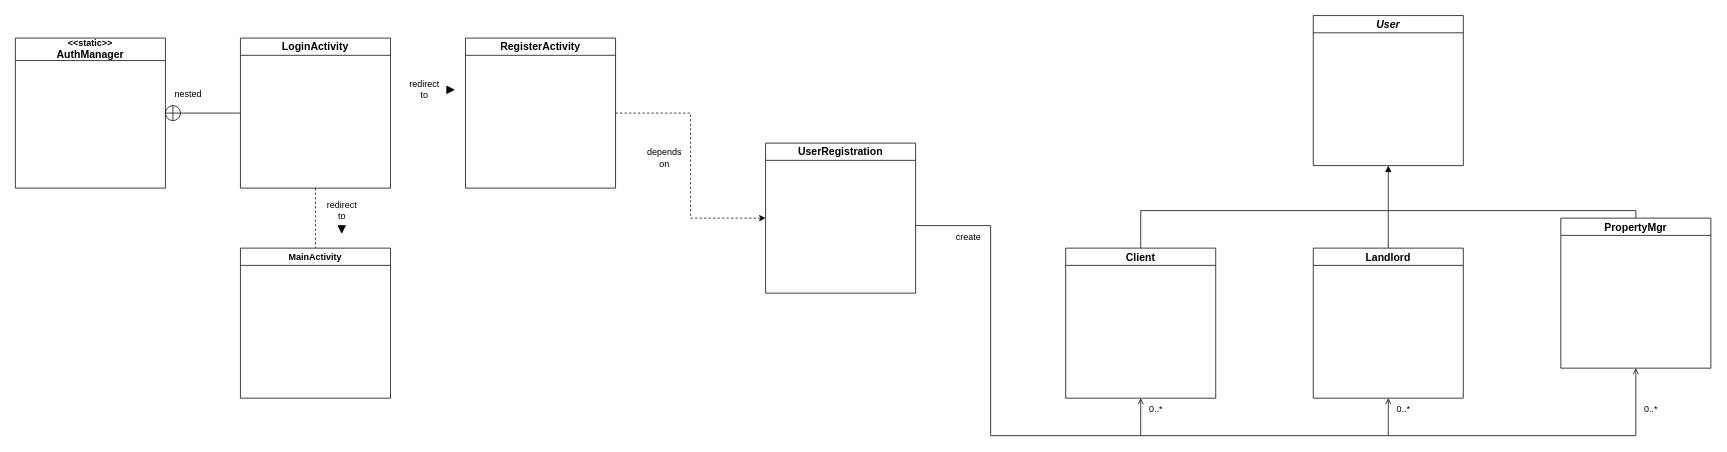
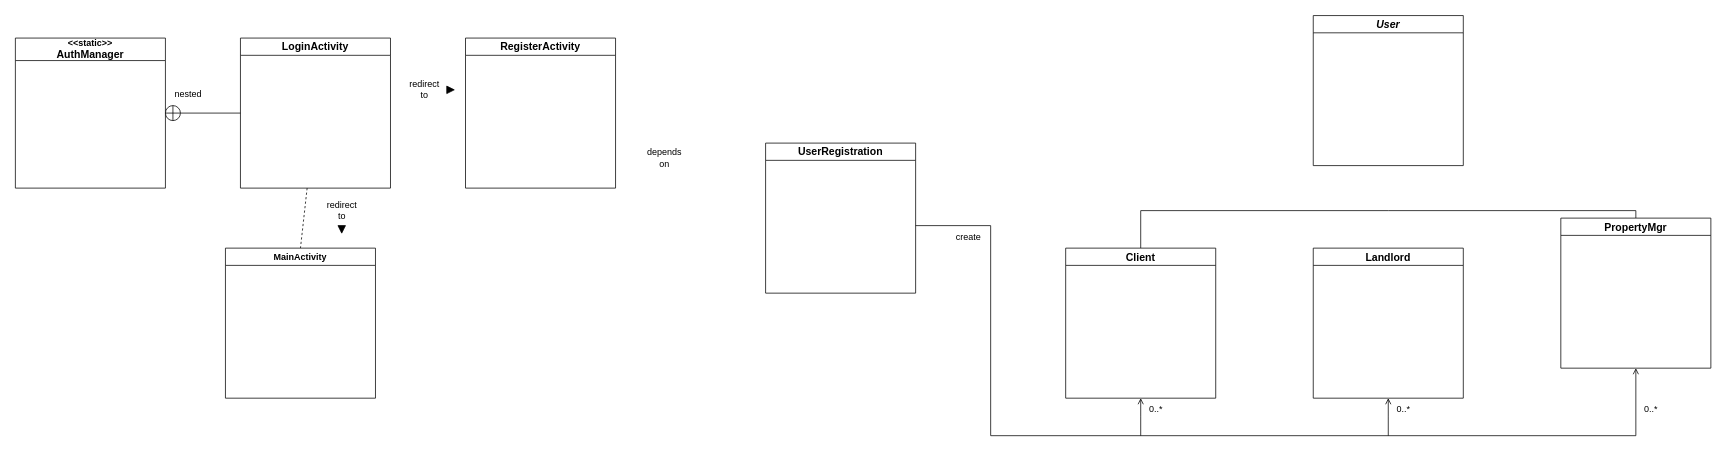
edge "RegisterActivity" -> "UserRegistration": removed
edge "Landlord" -> "User": removed
node "MainActivity": moved (315, 323) -> (300, 323)
